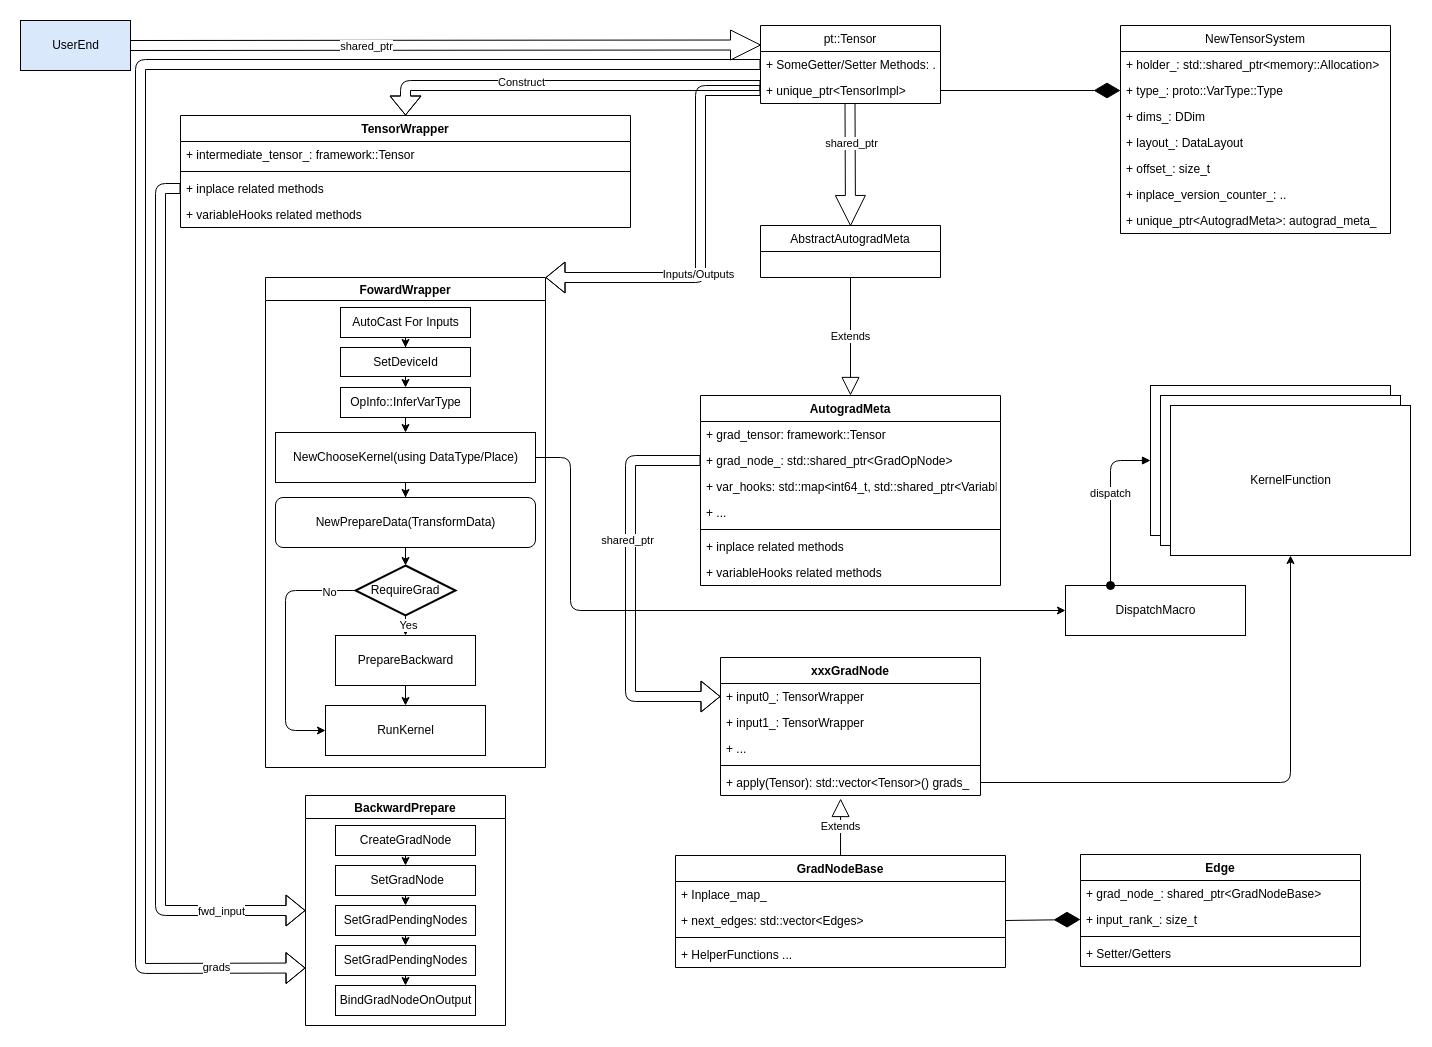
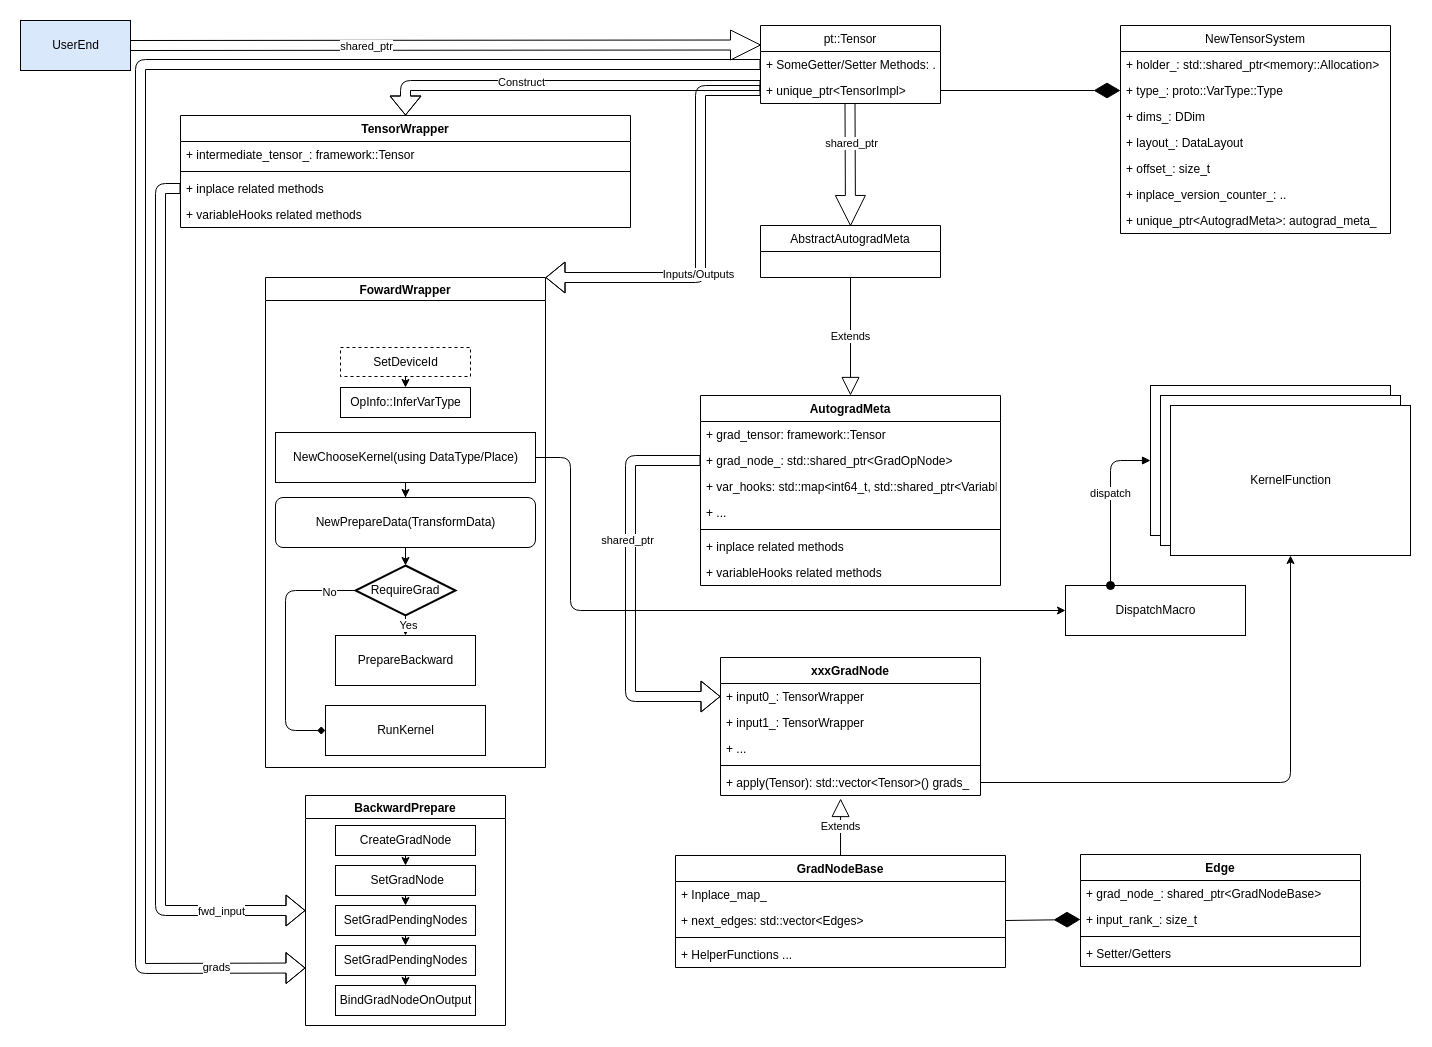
node "AutoCast For Inputs": removed
edge "AutoCast For Inputs" -> "SetDeviceId": removed
node "SetDeviceId": style solid -> dashed
edge "OpInfo::InferVarType" -> "NewChooseKernel(using DataType/Place)": removed
edge "PrepareBackward" -> "RunKernel": removed
edge "RequireGrad" -> "RunKernel": arrowhead classic -> diamond
